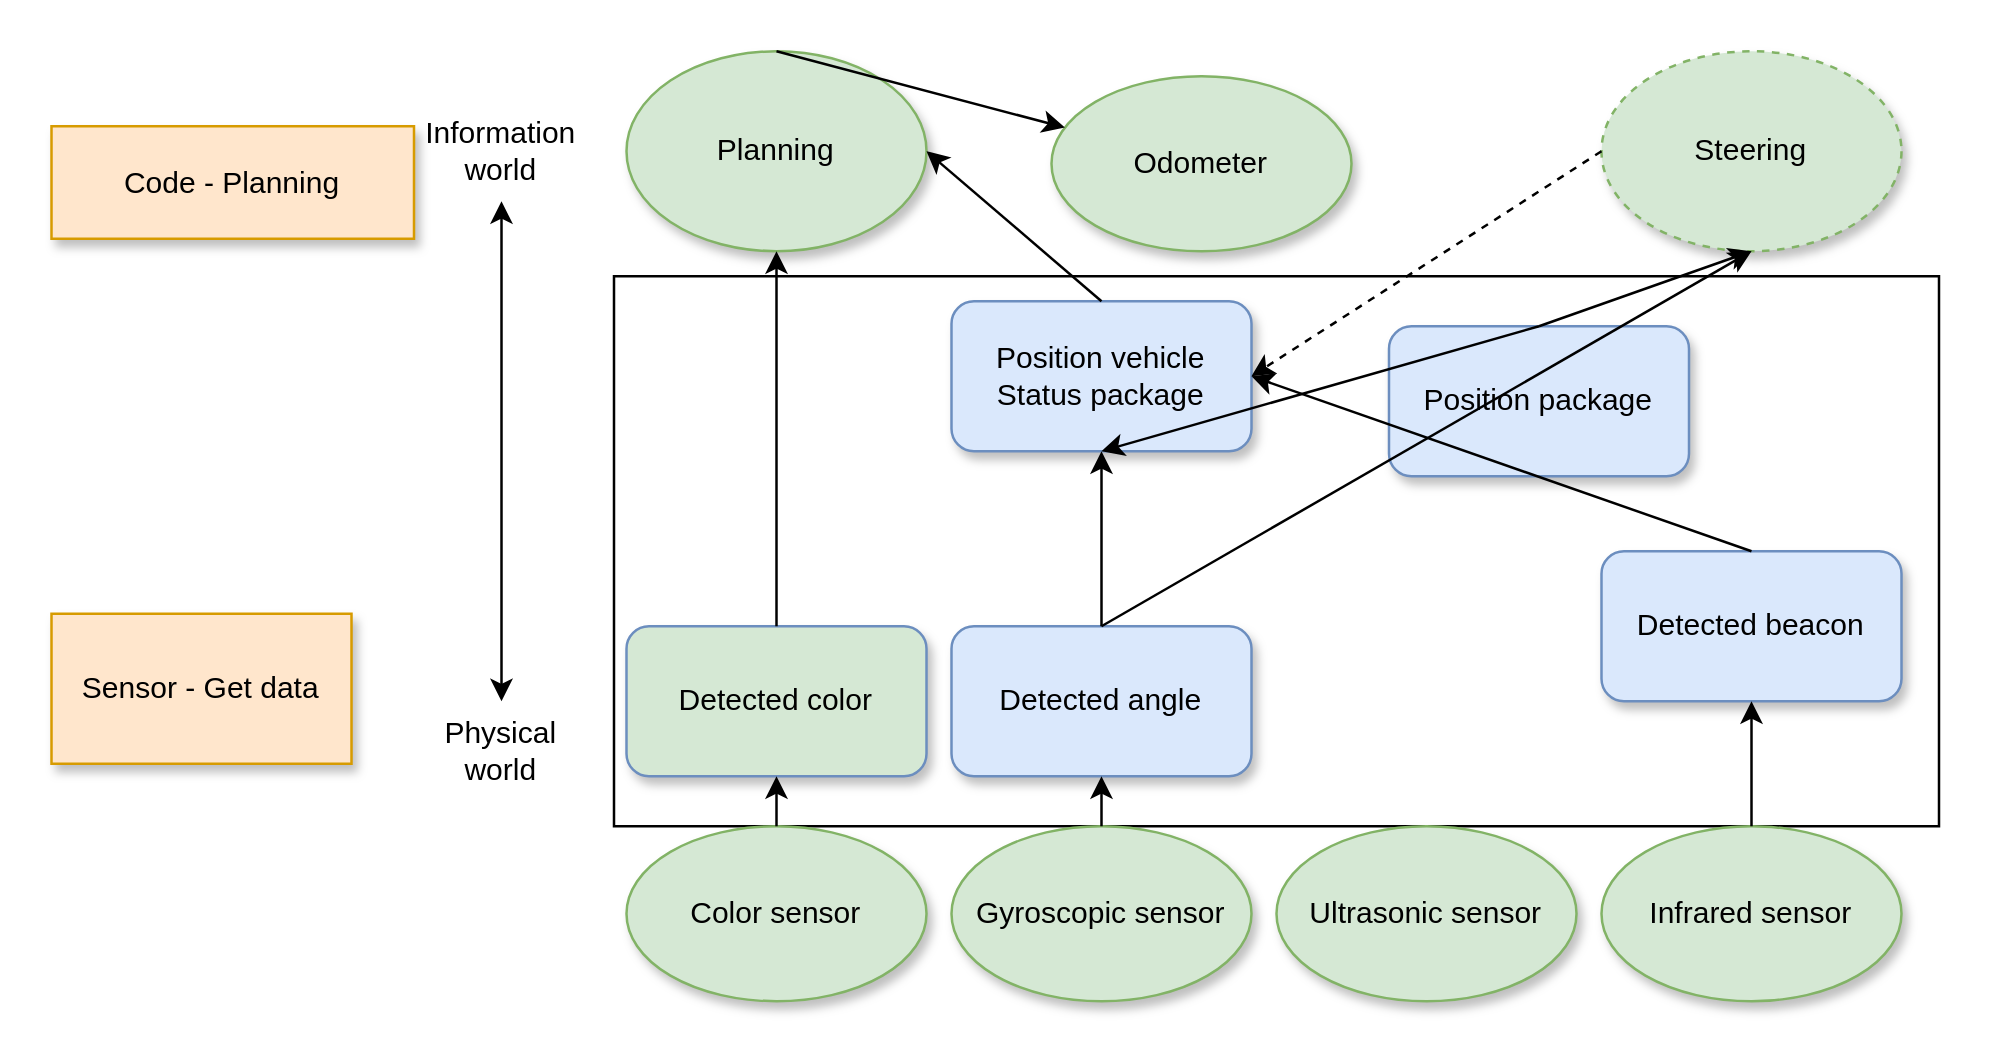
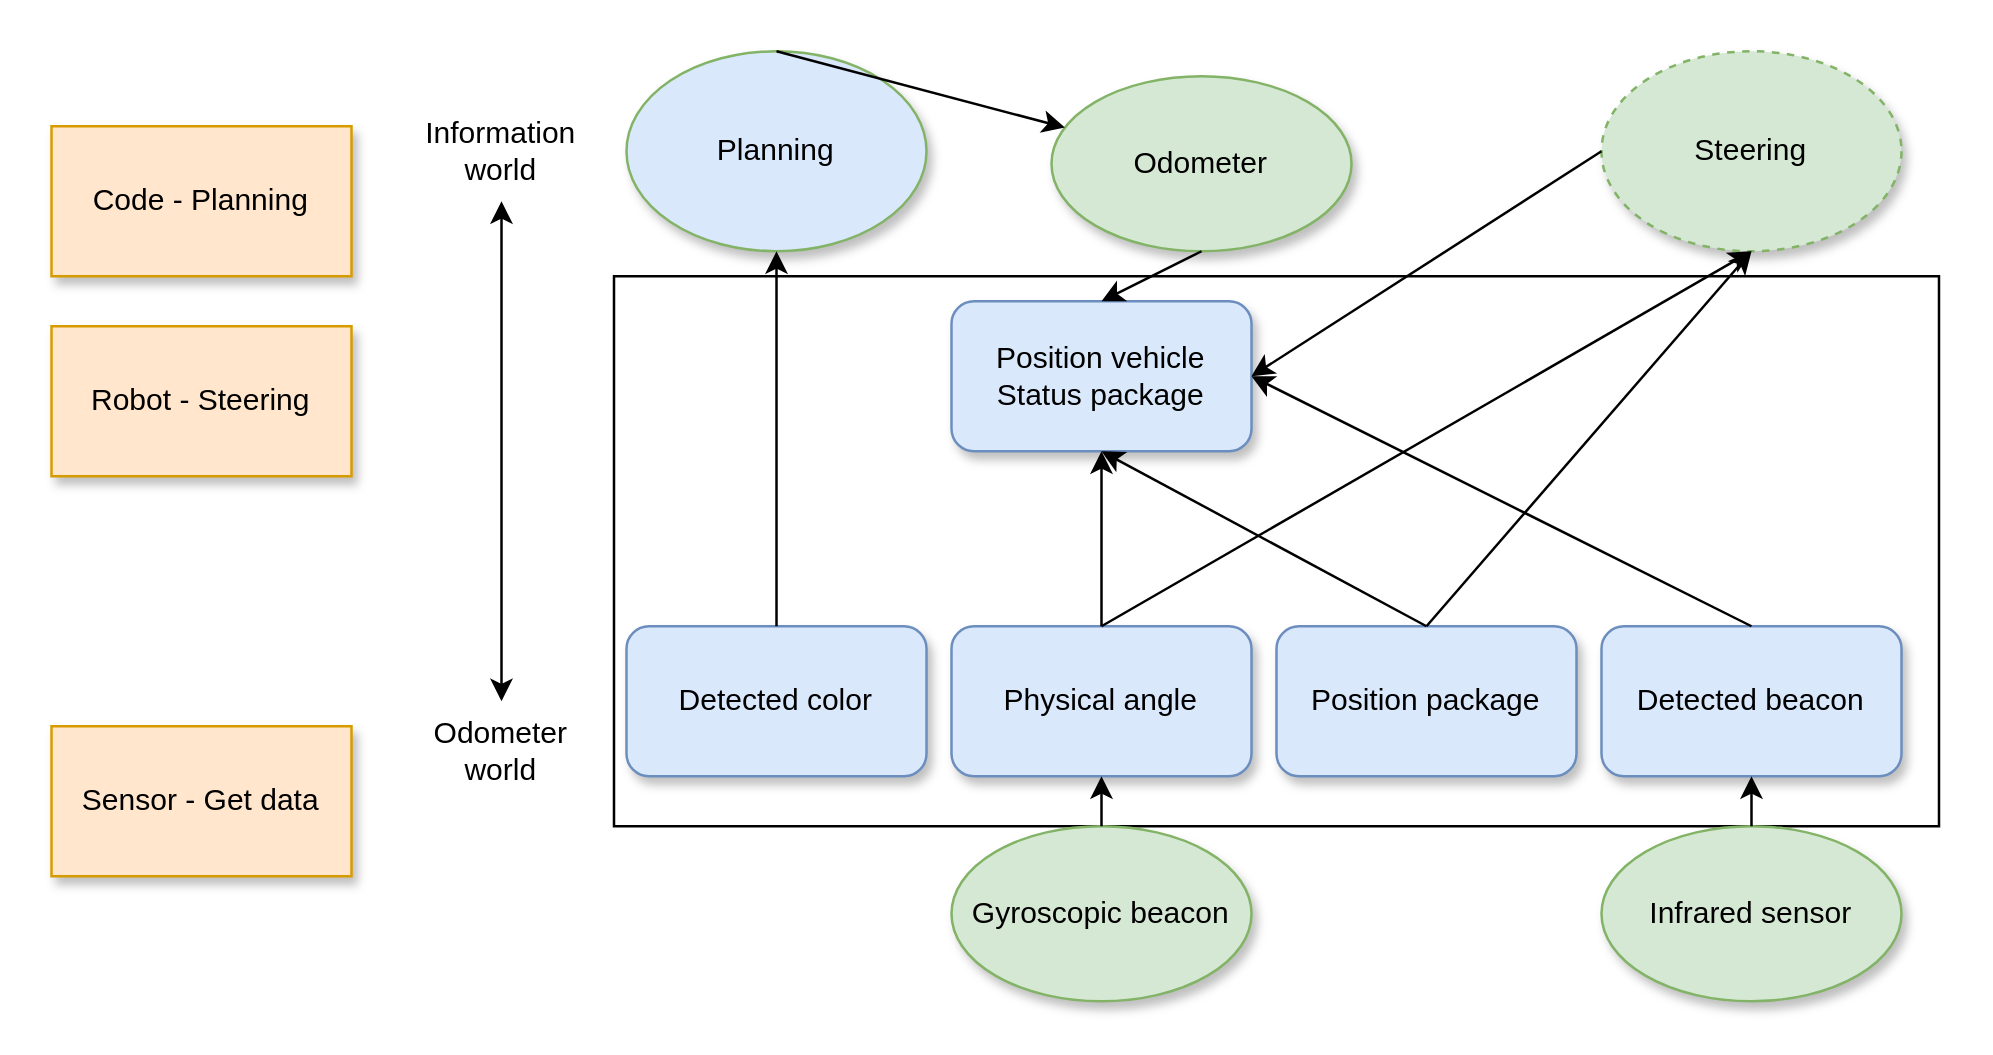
node "Planning": fillcolor #d5e8d4 -> #dae8fc
node "Code - Planning": size 363x113 -> 300x150
edge "Position vehicle Status package" -> "Planning": removed
edge "Steering" -> "Position vehicle Status package": style dashed -> solid
edge "Odometer" -> "Position vehicle Status package": added
node "Robot - Steering": added
node "Position package": moved (1539, 401) -> (1426, 701)
node "Detected beacon": moved (1751, 626) -> (1751, 701)
node "Sensor - Get data": moved (201, 689) -> (201, 801)
node "Detected color": fillcolor #d5e8d4 -> #dae8fc
node "Detected angle": label "Detected angle" -> "Physical angle"
node "Physical world": label "Physical world" -> "Odometer world"
edge "Color sensor" -> "Detected color": removed
node "Color sensor": removed
node "Gyroscopic sensor": label "Gyroscopic sensor" -> "Gyroscopic beacon"
node "Ultrasonic sensor": removed
